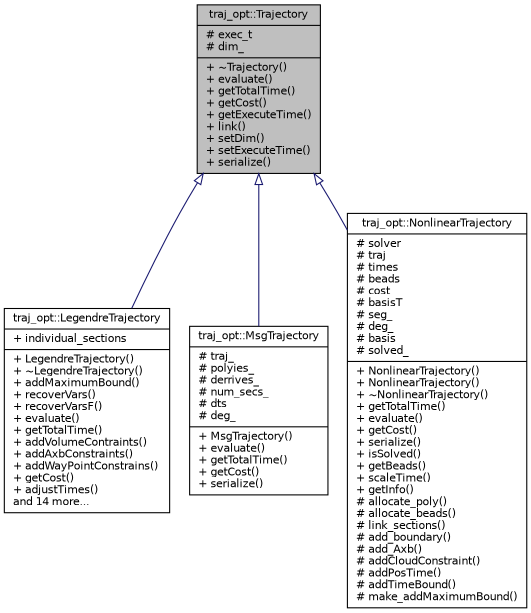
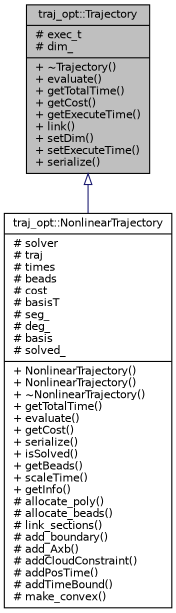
node "traj_opt::LegendreTrajectory": removed
node "traj_opt::MsgTrajectory": removed
node "traj_opt::NonlinearTrajectory": text "# make_addMaximumBound()" -> "# make_convex()"
